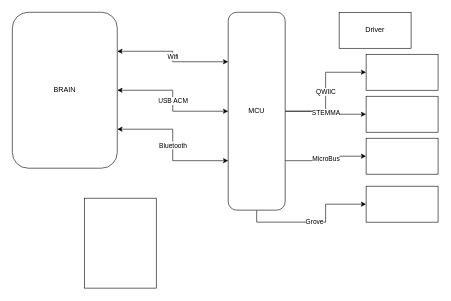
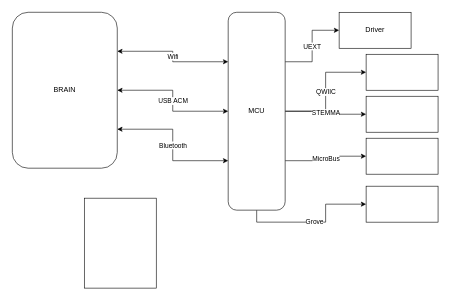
edge "MCU" -> "Driver": added, label "UEXT"
